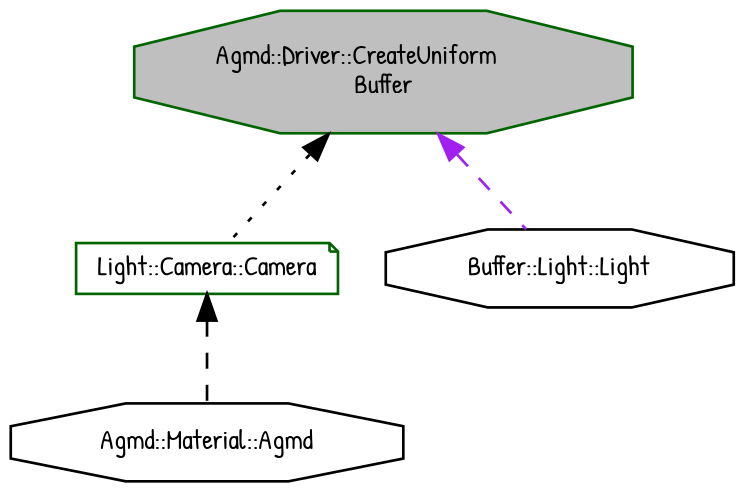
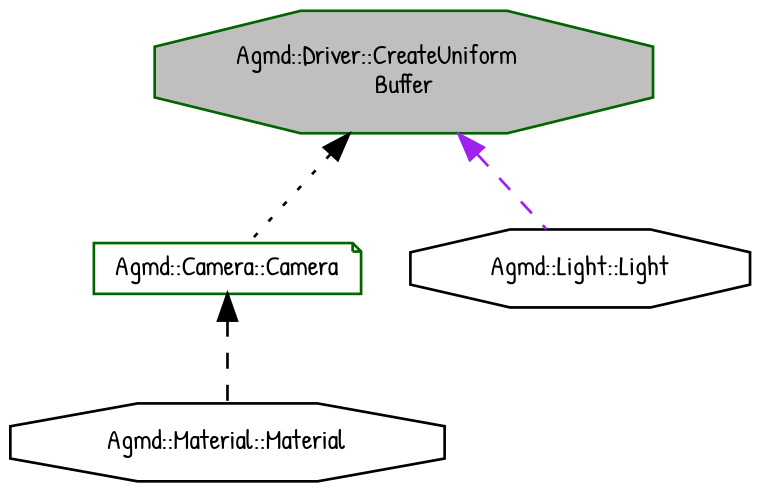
node "Light::Camera::Camera": label "Light::Camera::Camera" -> "Agmd::Camera::Camera"
node "Buffer::Light::Light": label "Buffer::Light::Light" -> "Agmd::Light::Light"
node "Agmd::Material::Agmd": label "Agmd::Material::Agmd" -> "Agmd::Material::Material"
